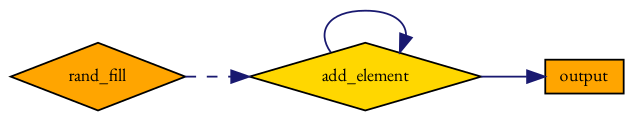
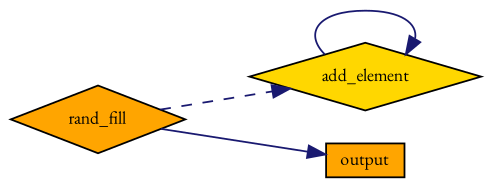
edge "add_element" -> "output": now "rand_fill" -> "output"
